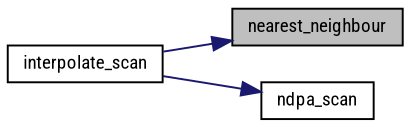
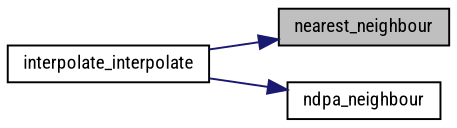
node "interpolate_scan": label "interpolate_scan" -> "interpolate_interpolate"
node "ndpa_scan": label "ndpa_scan" -> "ndpa_neighbour"
